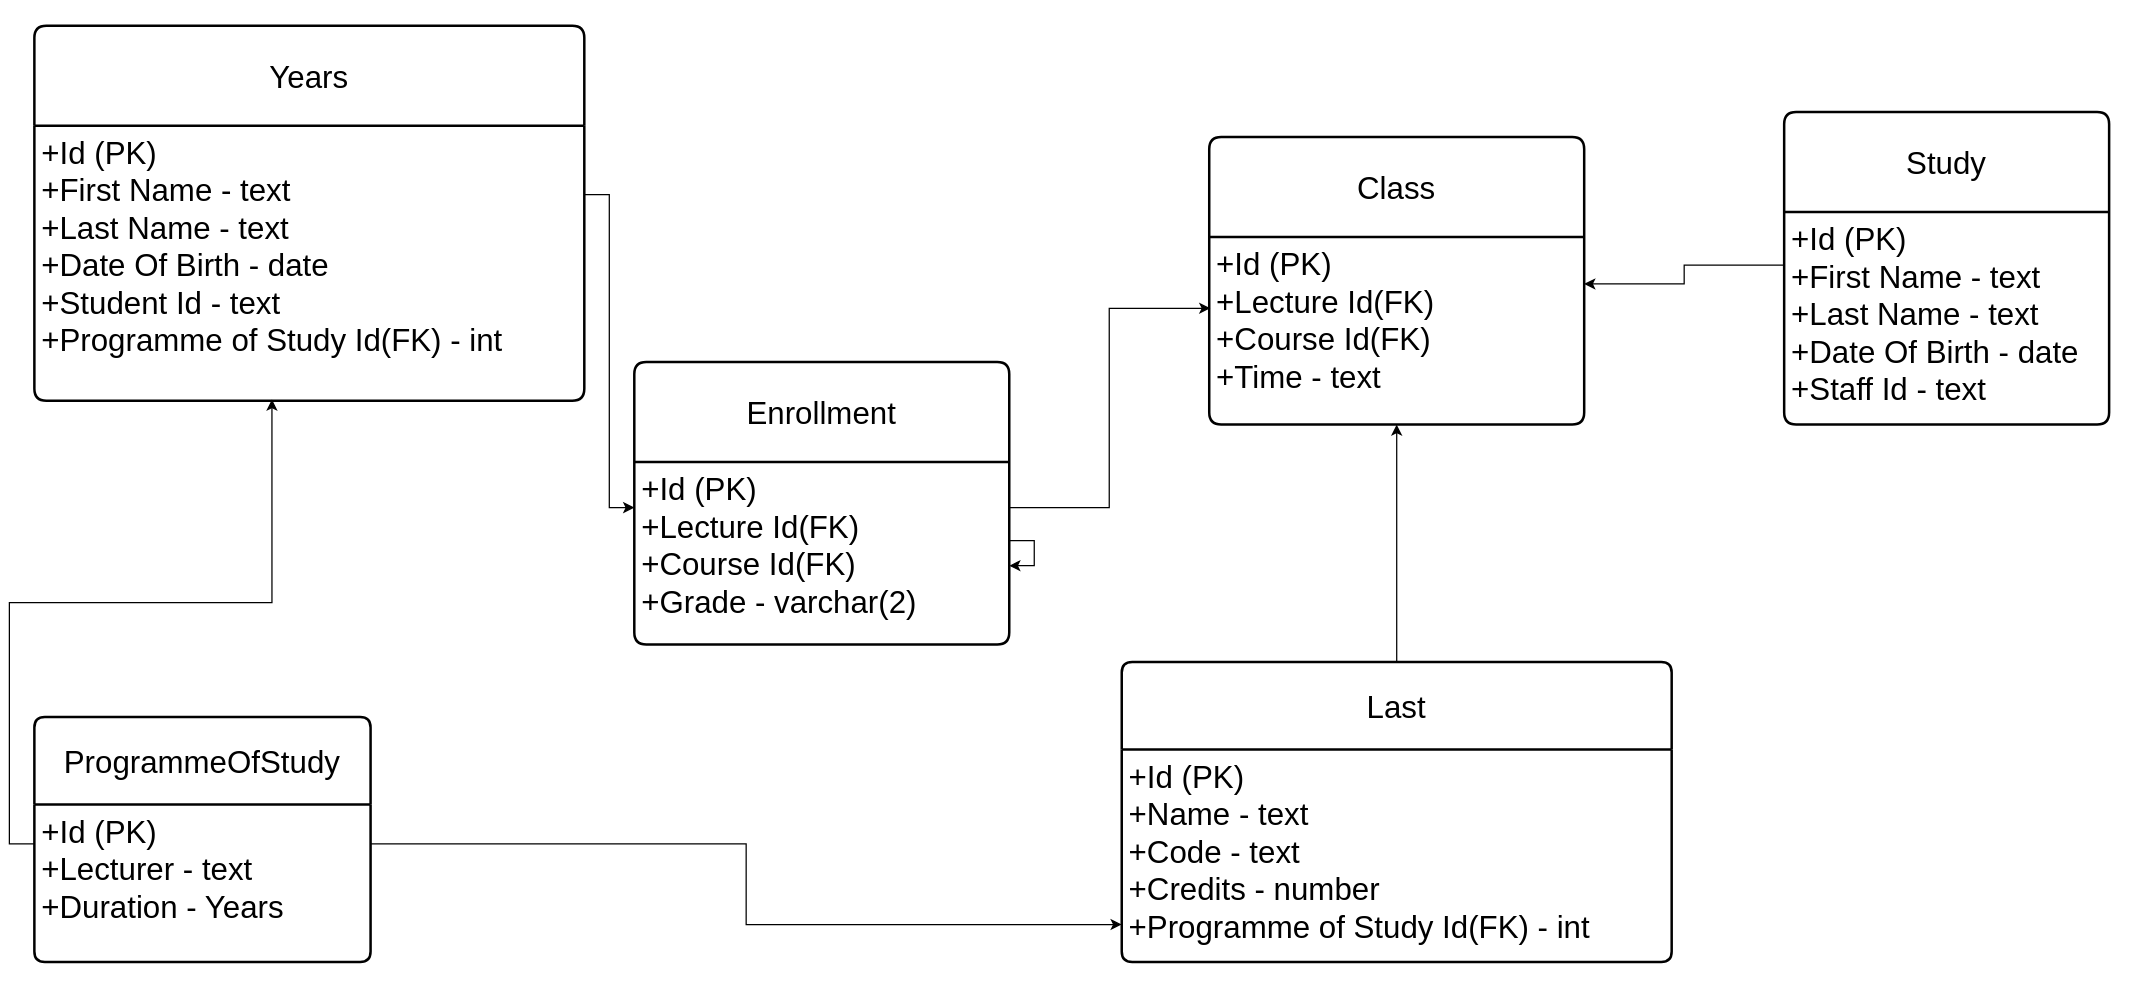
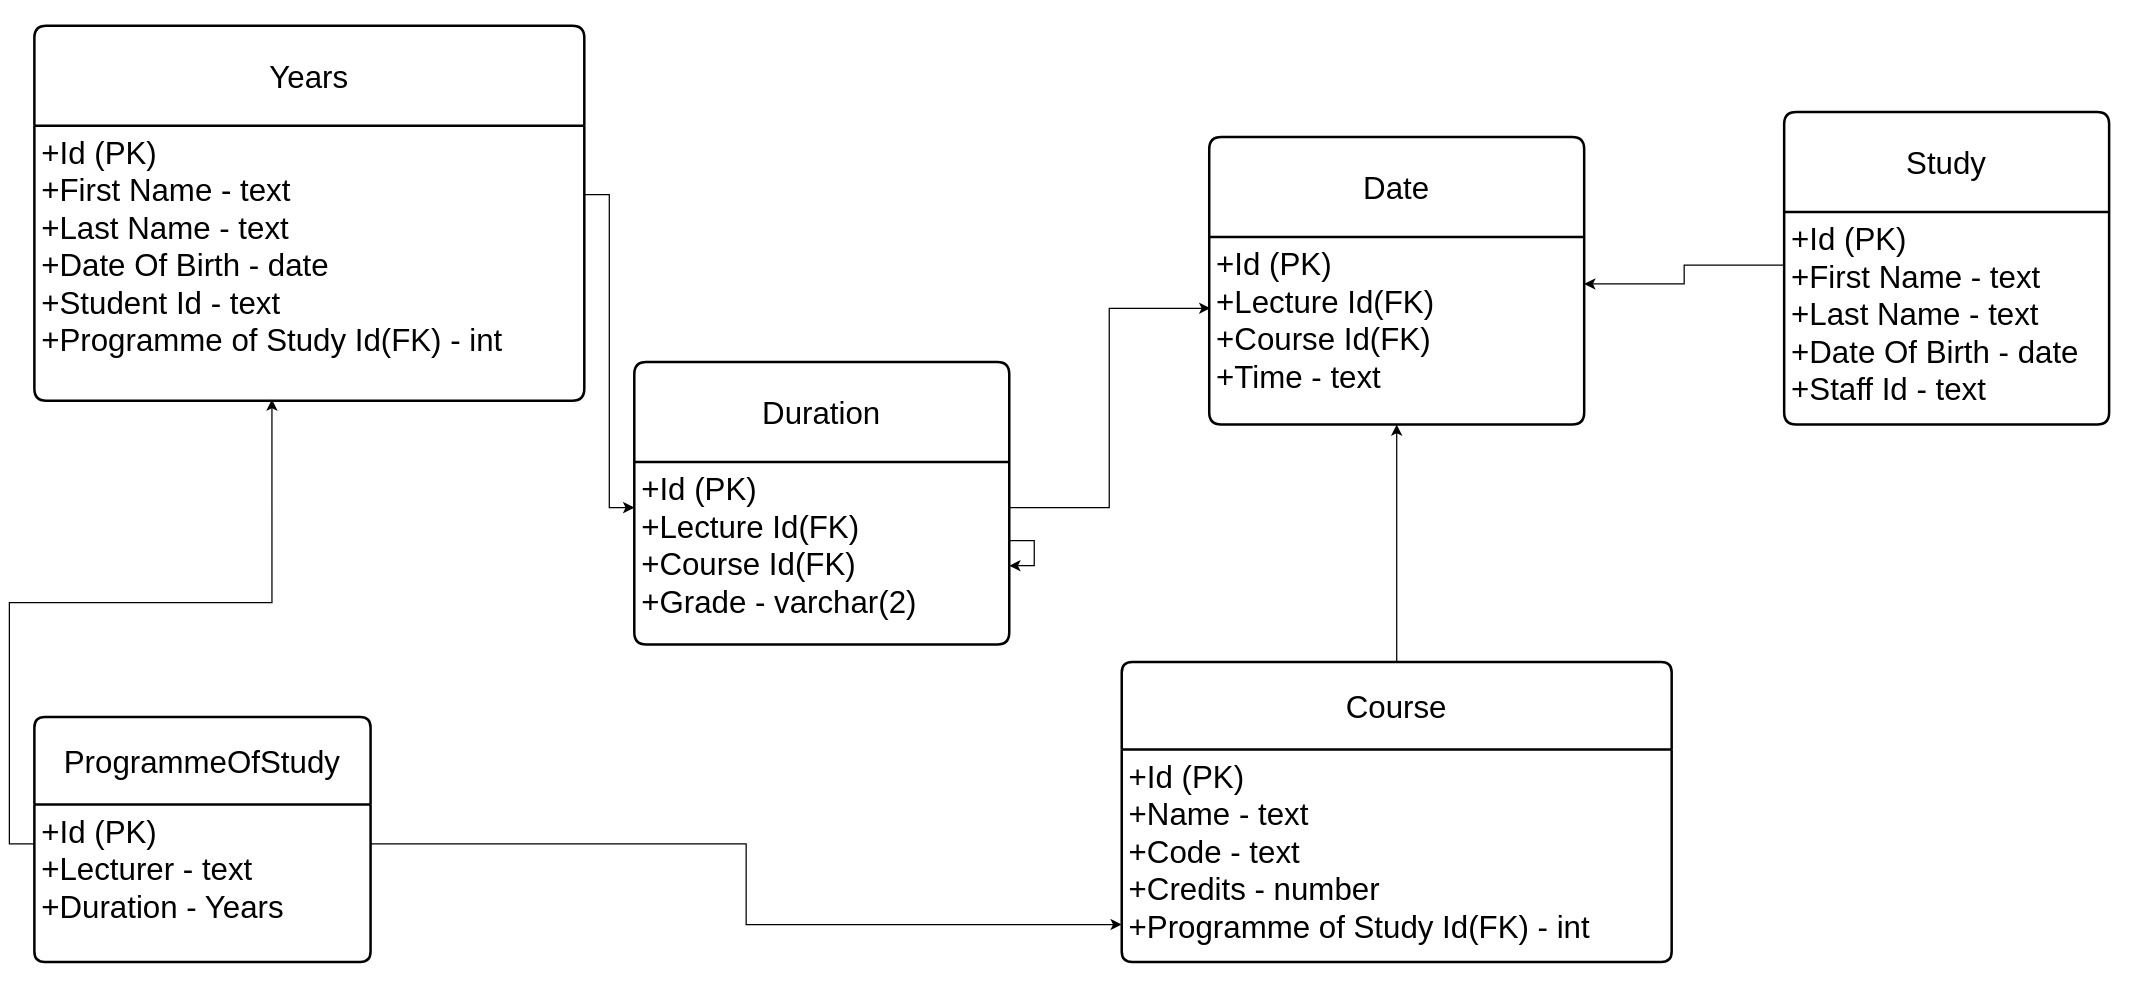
node "Class": label "Class" -> "Date"
node "Enrollment": label "Enrollment" -> "Duration"
node "Last": label "Last" -> "Course"
